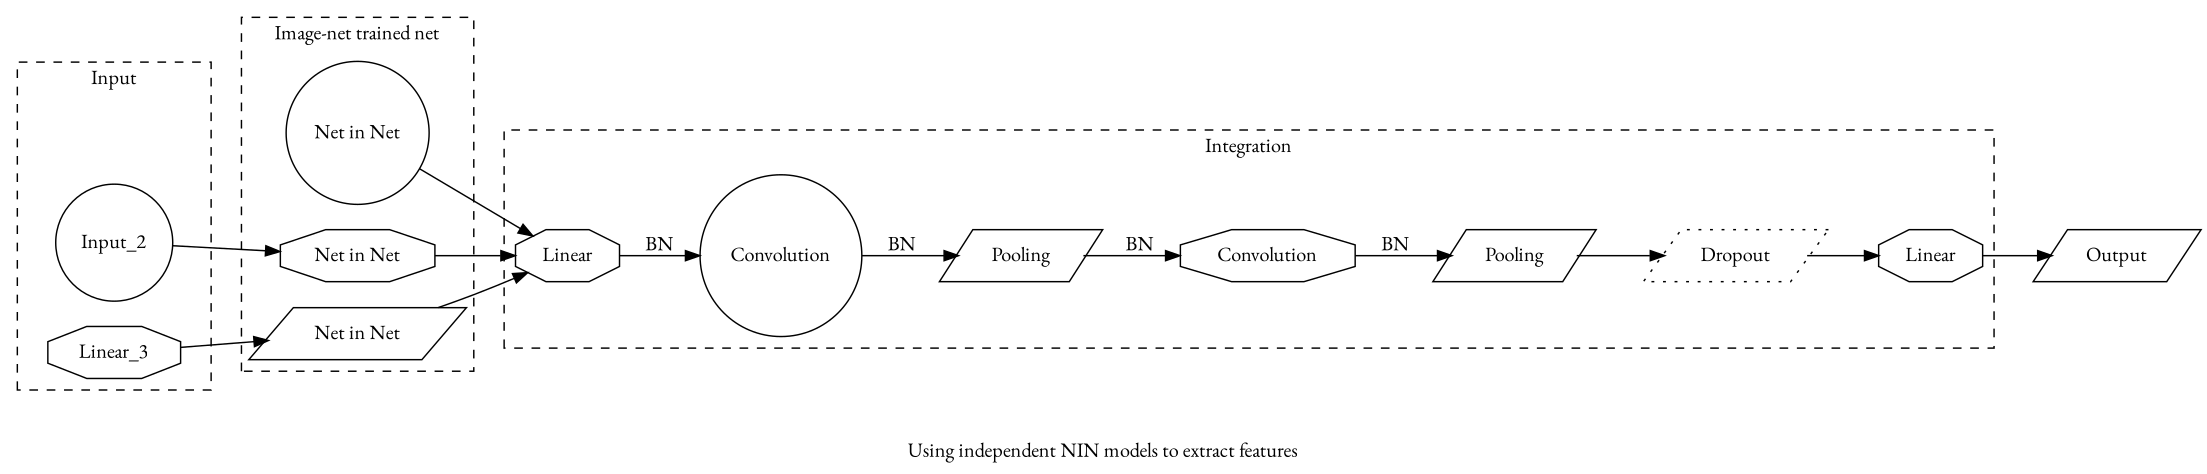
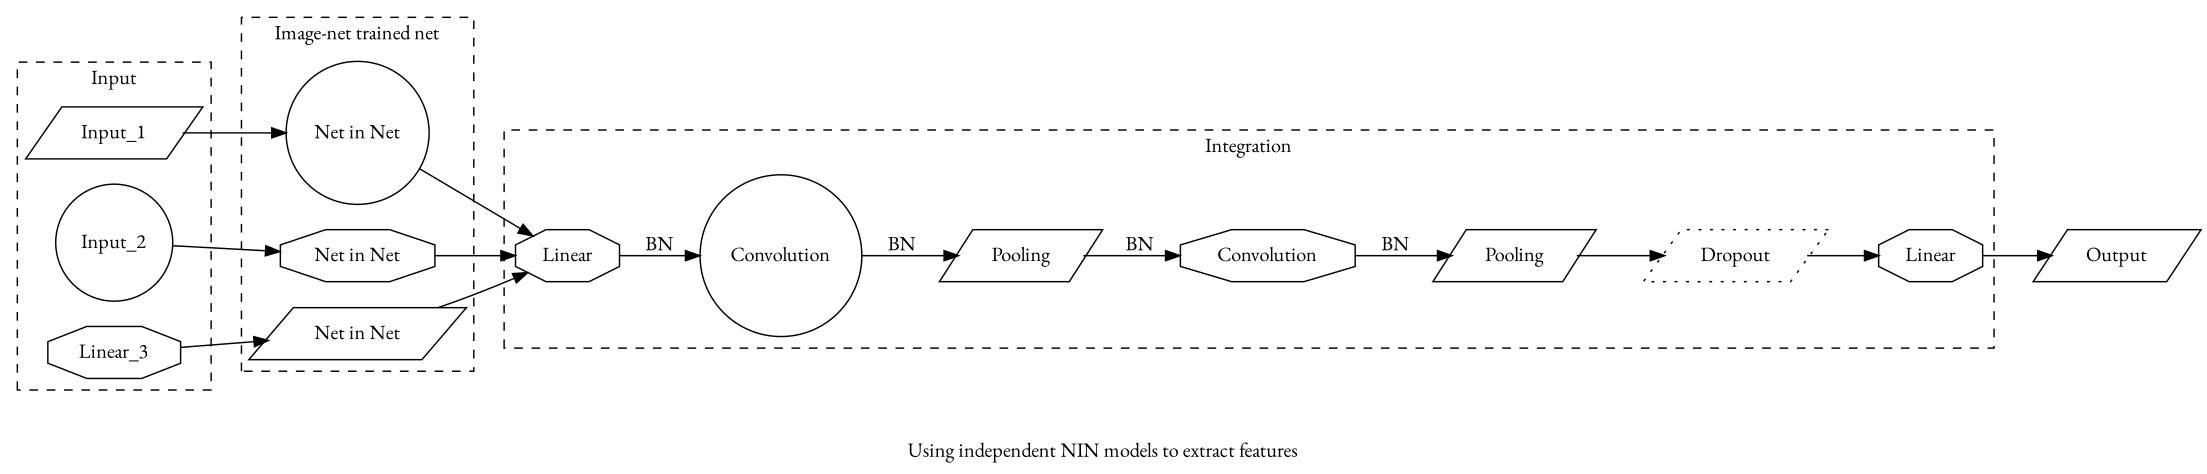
node "Input_1": added
